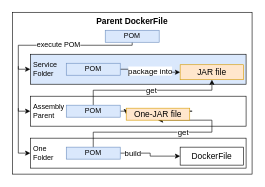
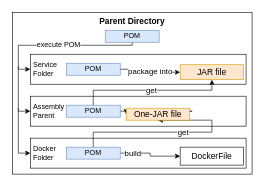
node "Parent DockerFile": label "Parent DockerFile" -> "Parent Directory"
node "Service Folder": fillcolor #dae8fc -> #ffffff
node "One Folder": label "One Folder" -> "Docker Folder"
